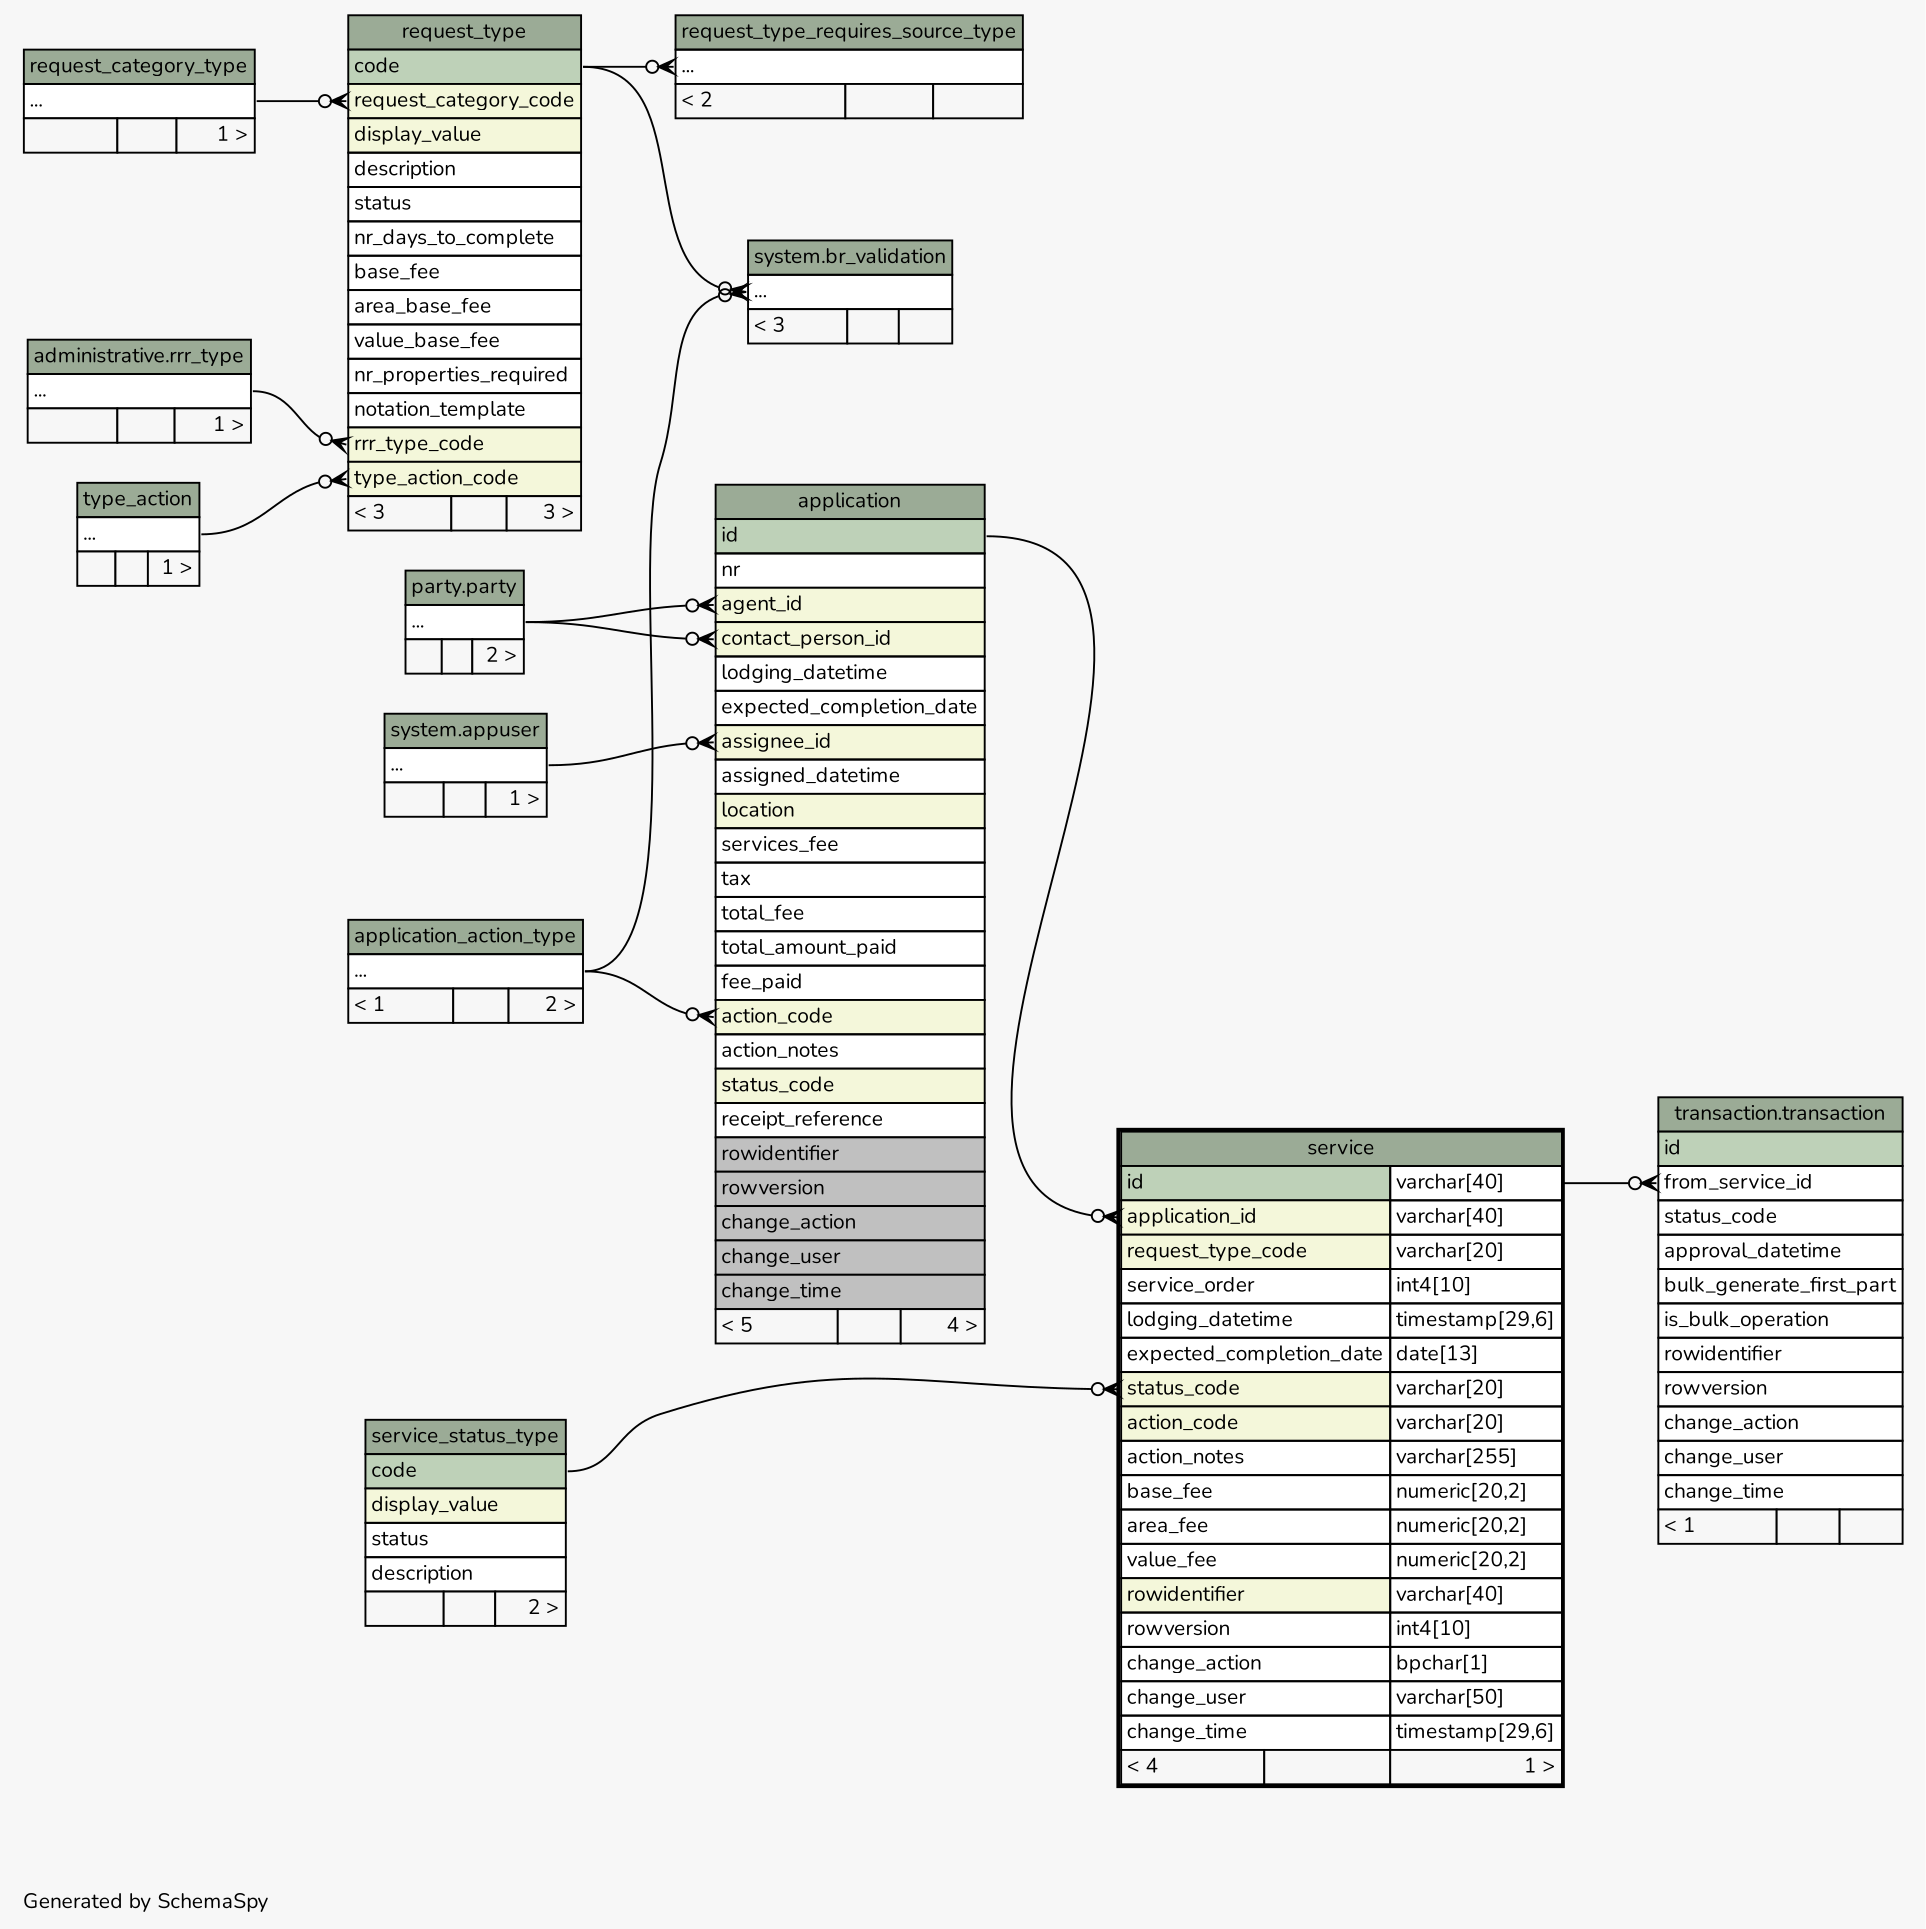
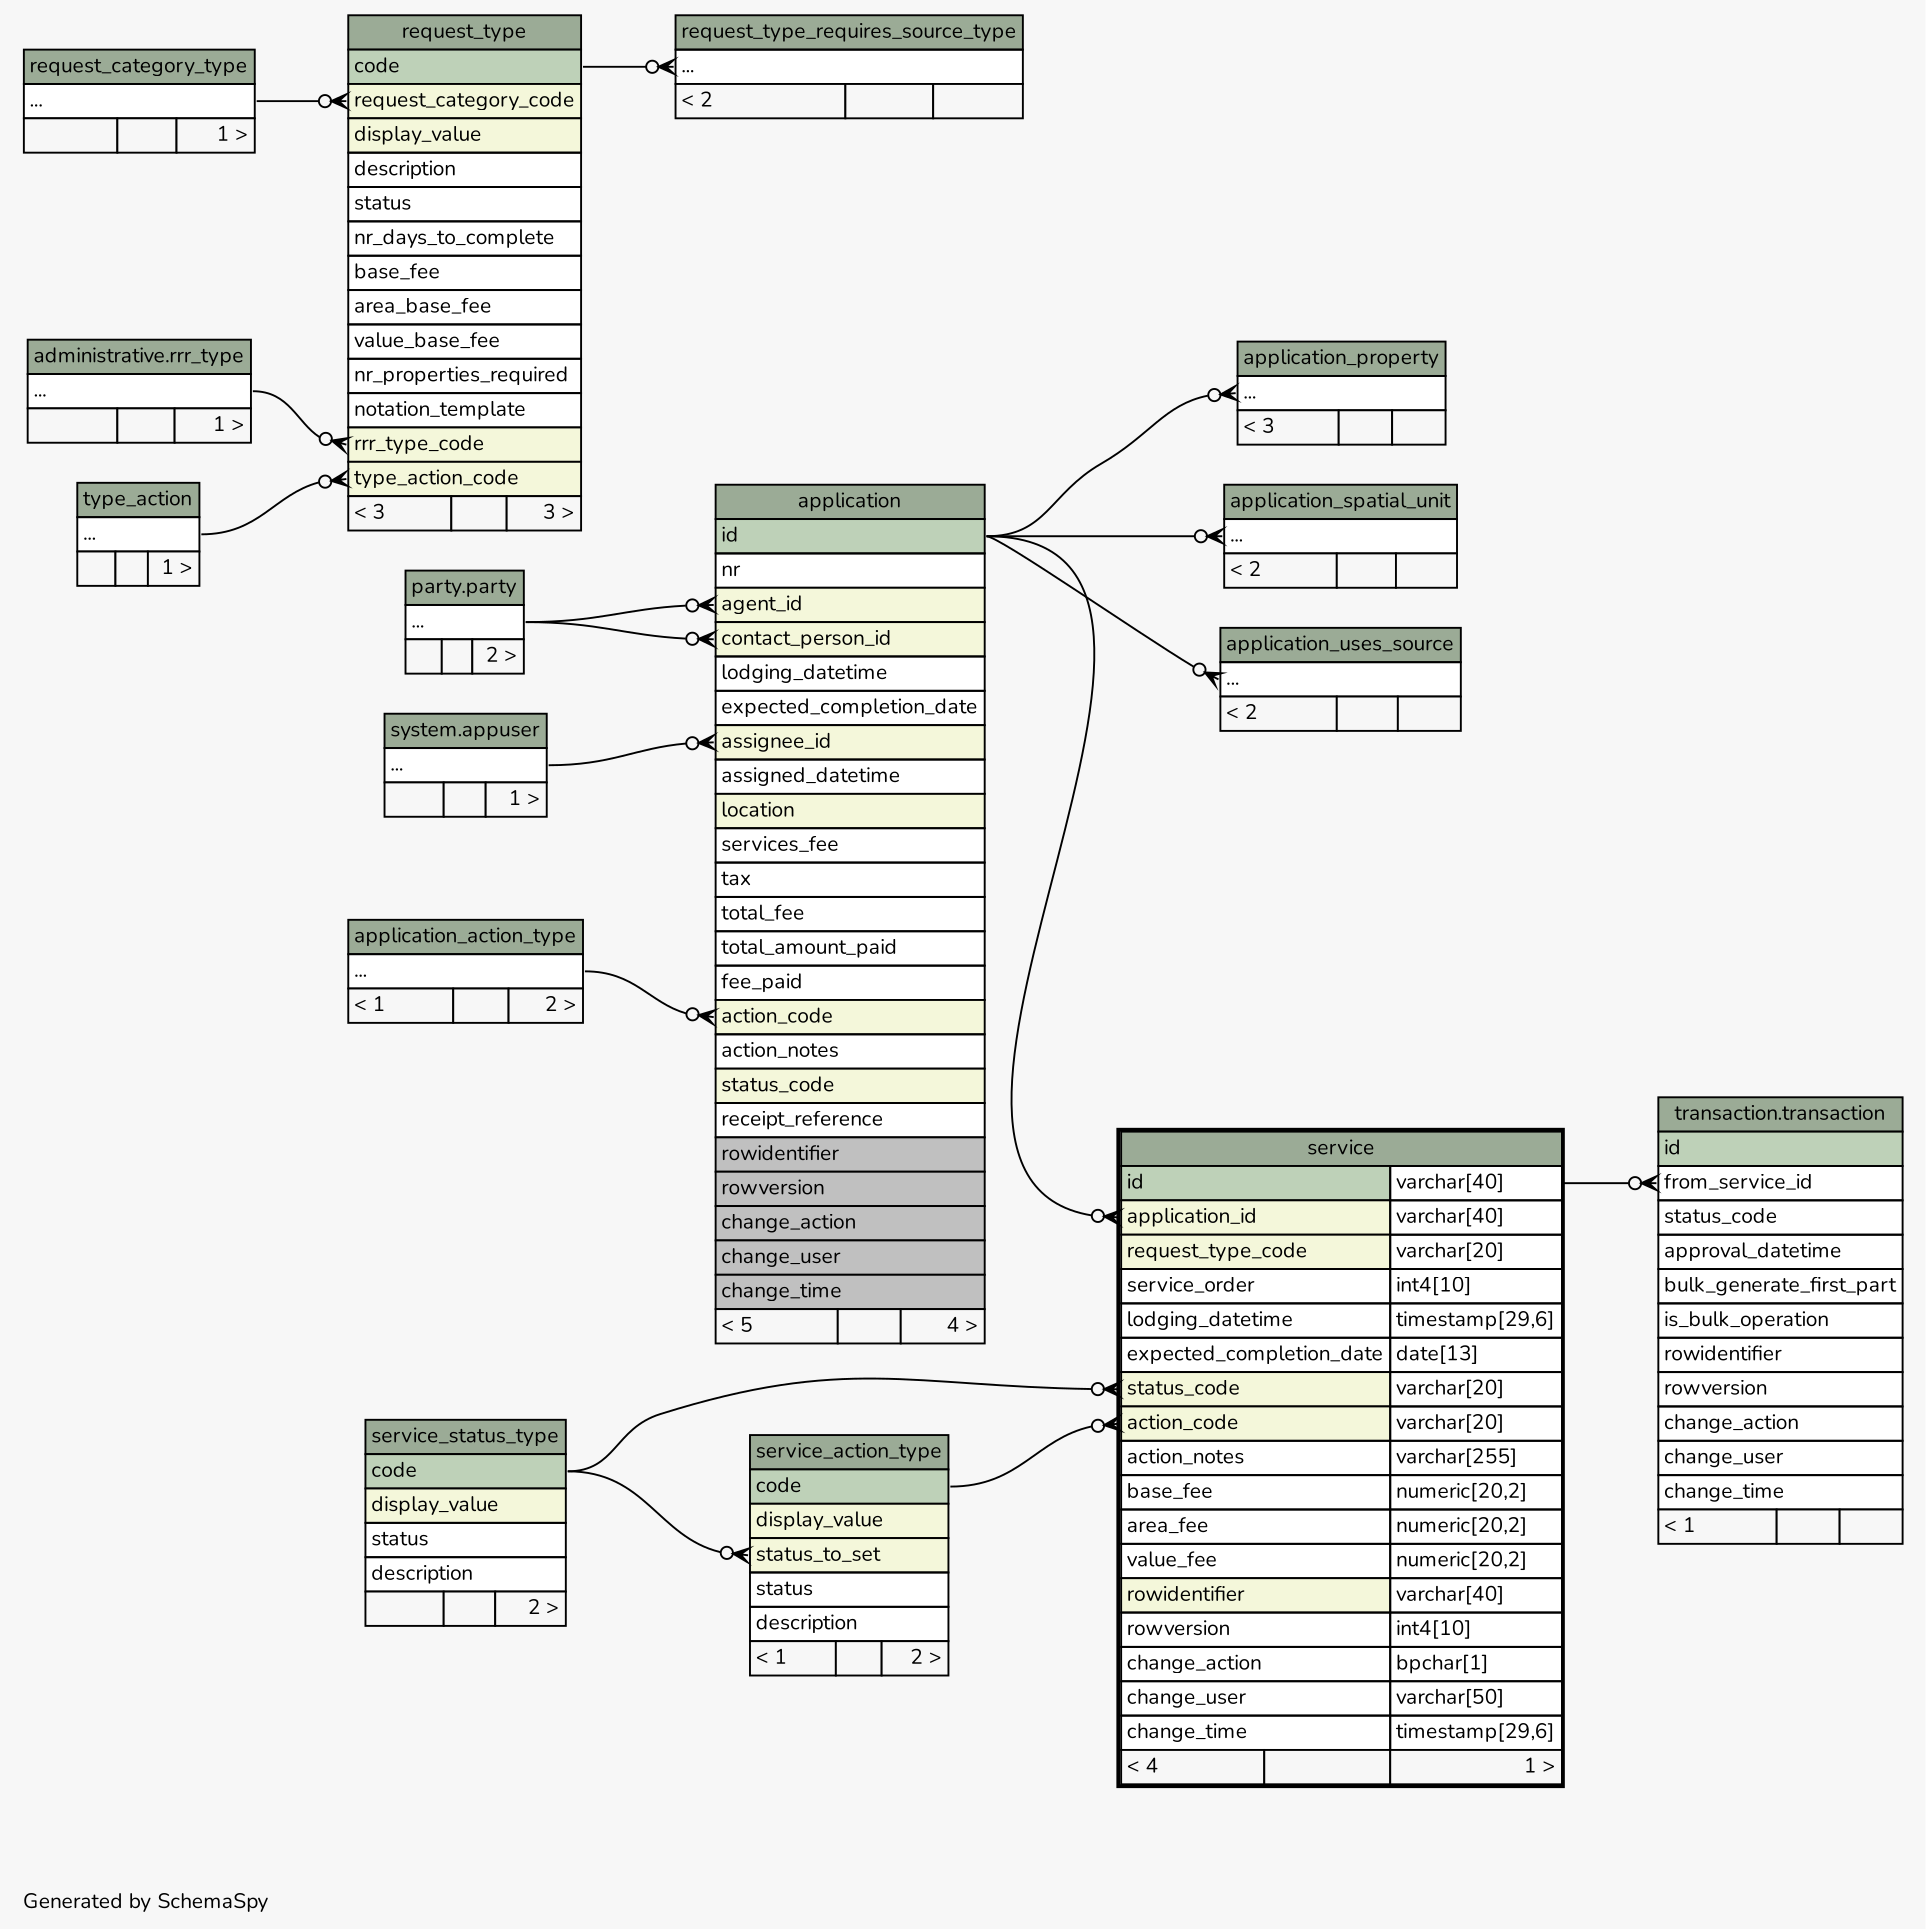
node "system.br_validation": removed
node "application_property": added
node "application_spatial_unit": added
node "application_uses_source": added
node "service_action_type": added
